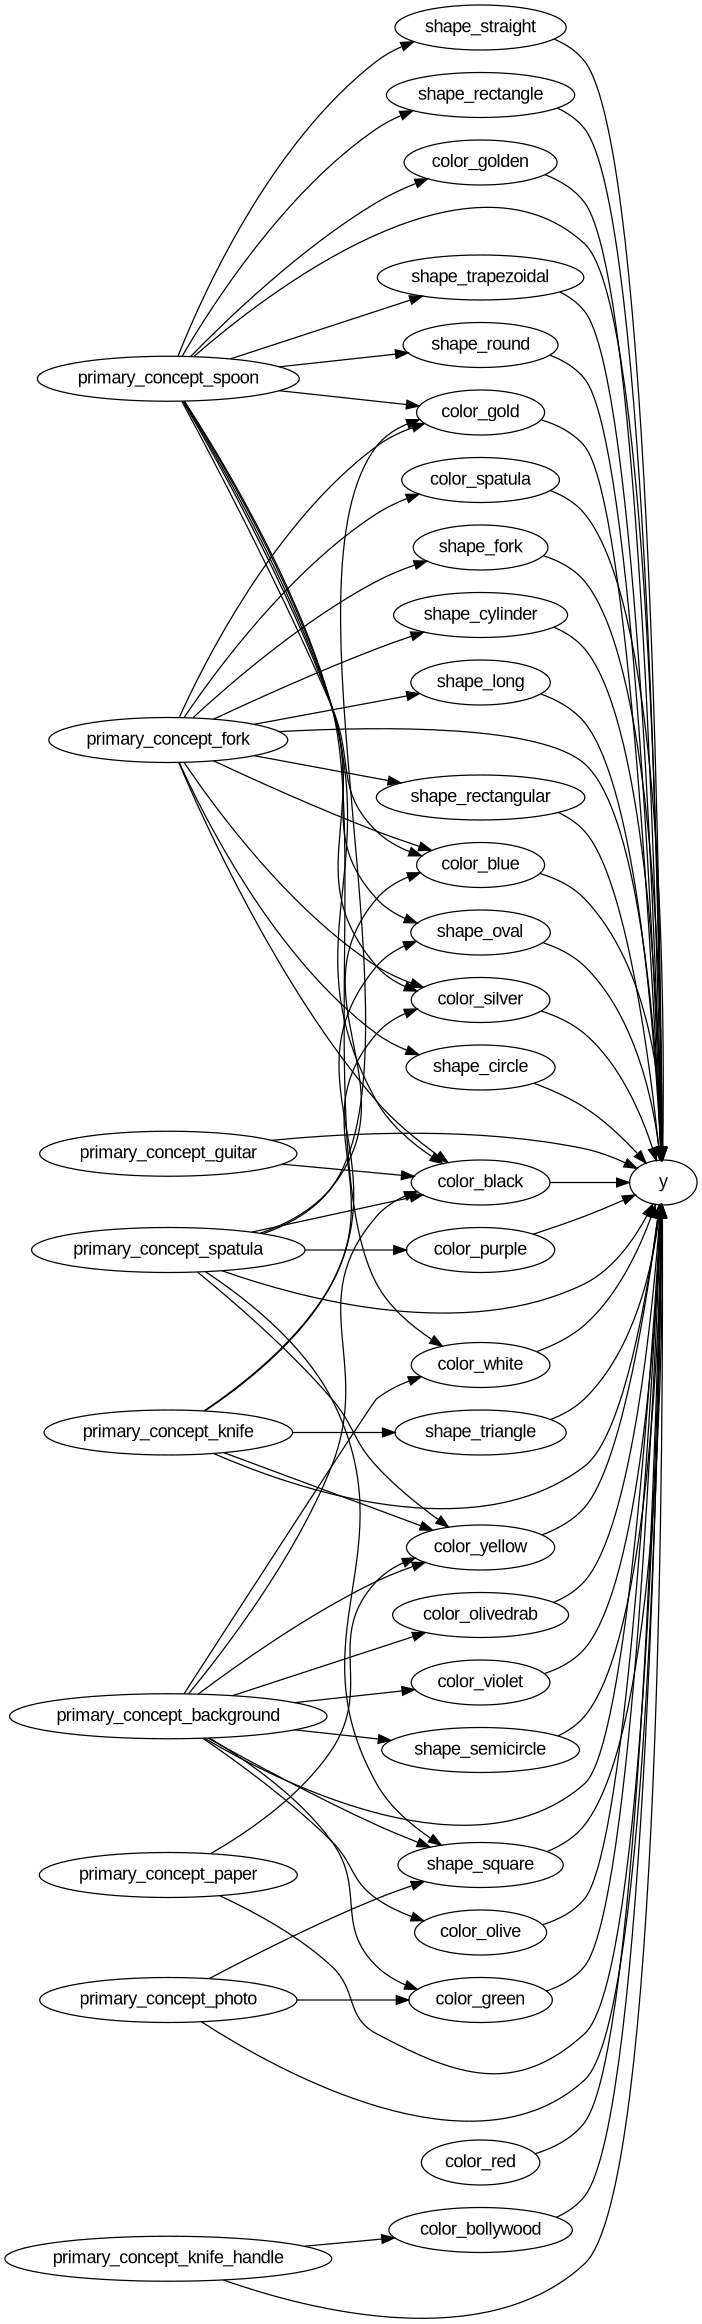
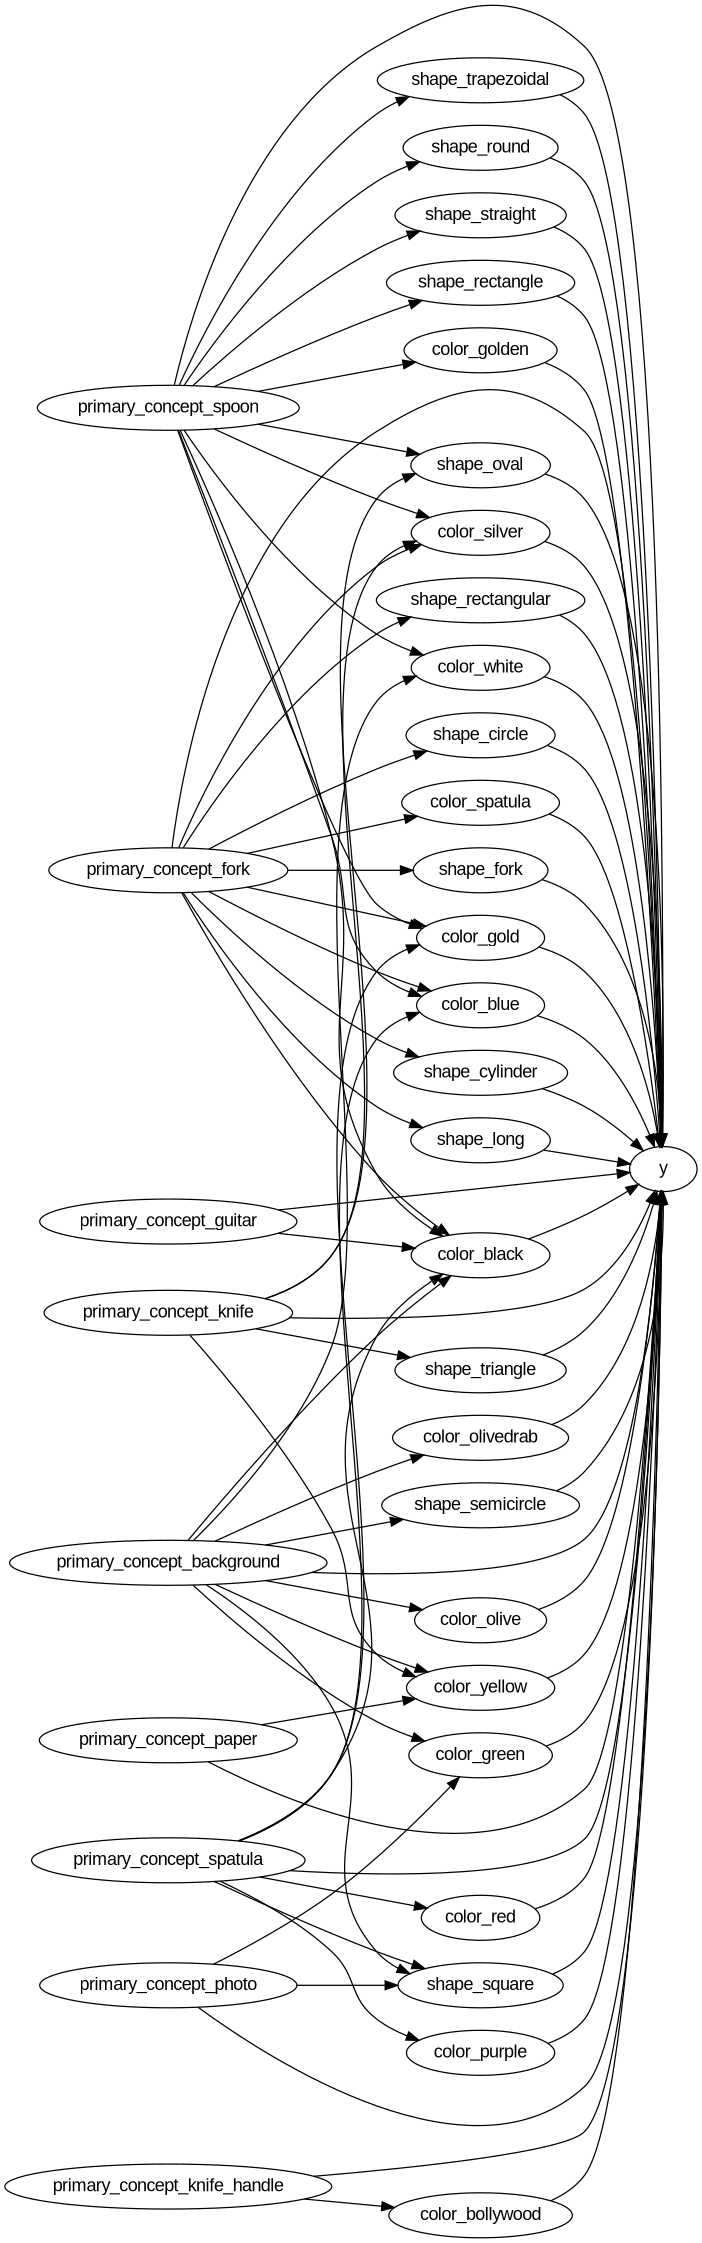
edge "primary_concept_spatula" -> "color_yellow": now "primary_concept_spatula" -> "color_red"
node "color_violet": removed
